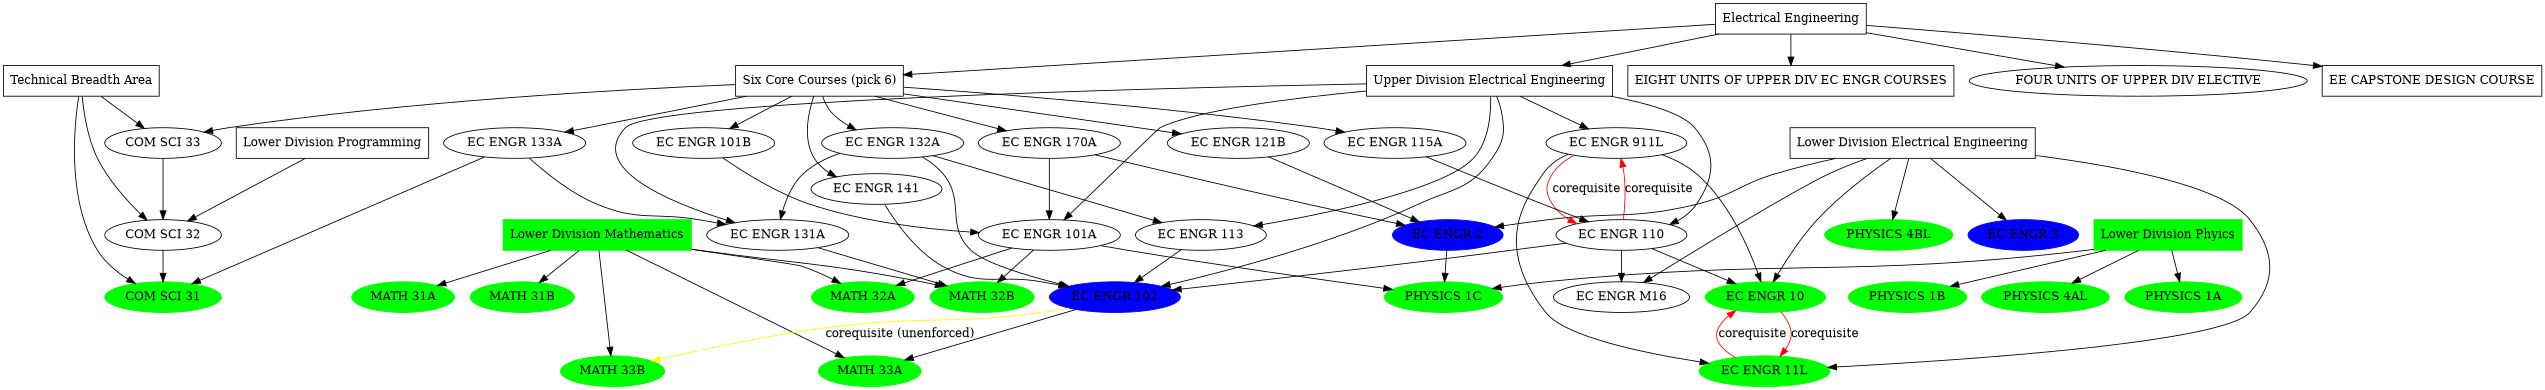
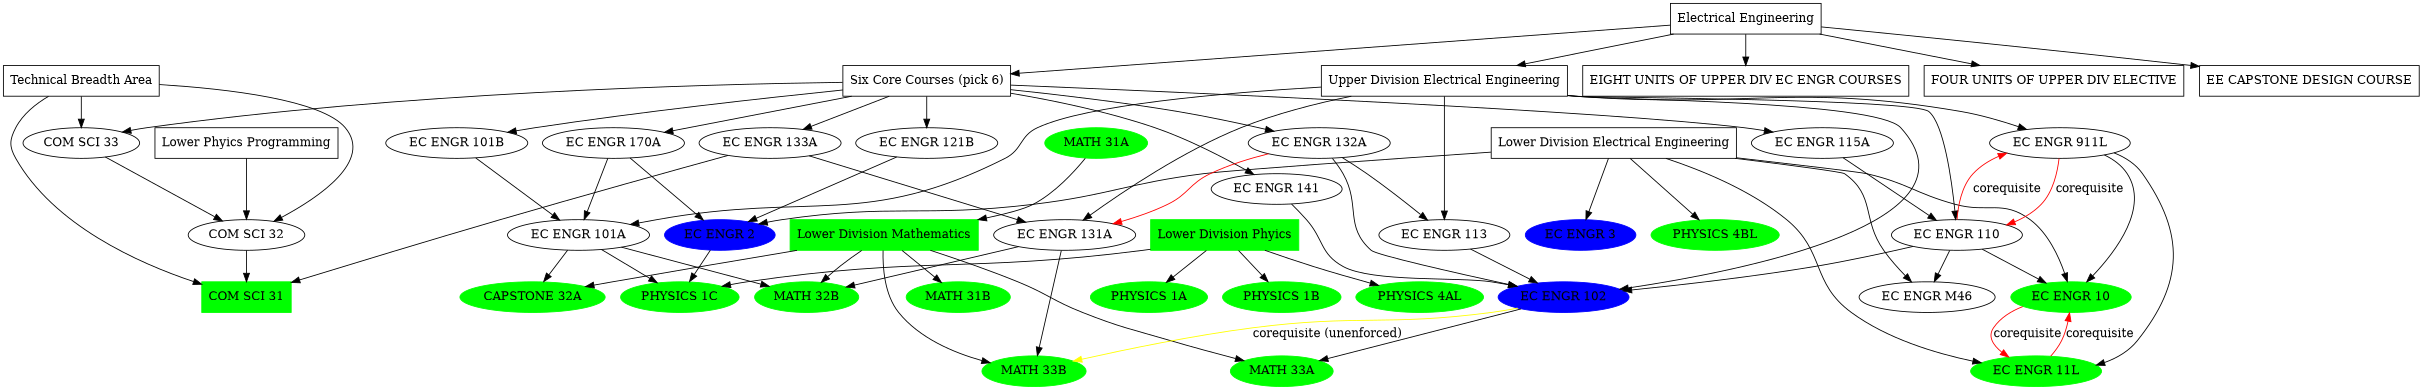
node "FOUR UNITS OF UPPER DIV ELECTIVE": shape ellipse -> box
node "Lower Division Programming": label "Lower Division Programming" -> "Lower Phyics Programming"
edge "EC ENGR 132A" -> "EC ENGR 131A": color black -> red
edge "Lower Division Mathematics" -> "MATH 31A": reversed
node "COM SCI 31": shape ellipse -> box
node "MATH 32A": label "MATH 32A" -> "CAPSTONE 32A"
node "EC ENGR M16": label "EC ENGR M16" -> "EC ENGR M46"
edge "EC ENGR 131A" -> "MATH 33B": added
